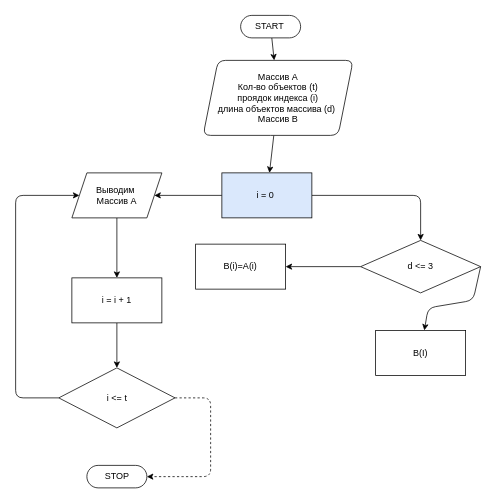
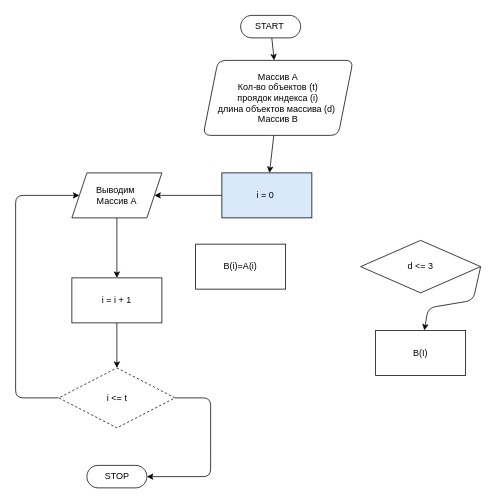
edge "i = 0" -> "d <= 3": removed
edge "d <= 3" -> "B(i)=A(i)": removed
node "i <= t": style solid -> dashed
edge "i <= t" -> "STOP": style dashed -> solid
